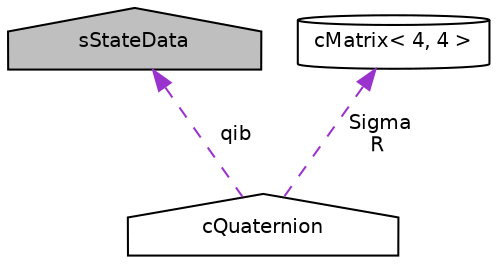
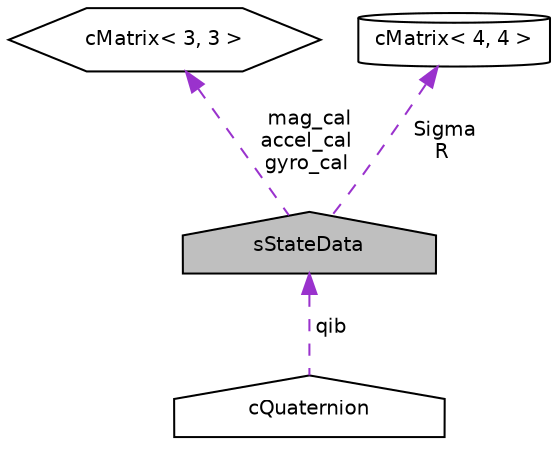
node "cMatrix< 3, 3 >": added
edge "cQuaternion" -> "cMatrix< 4, 4 >": now "sStateData" -> "cMatrix< 4, 4 >"
